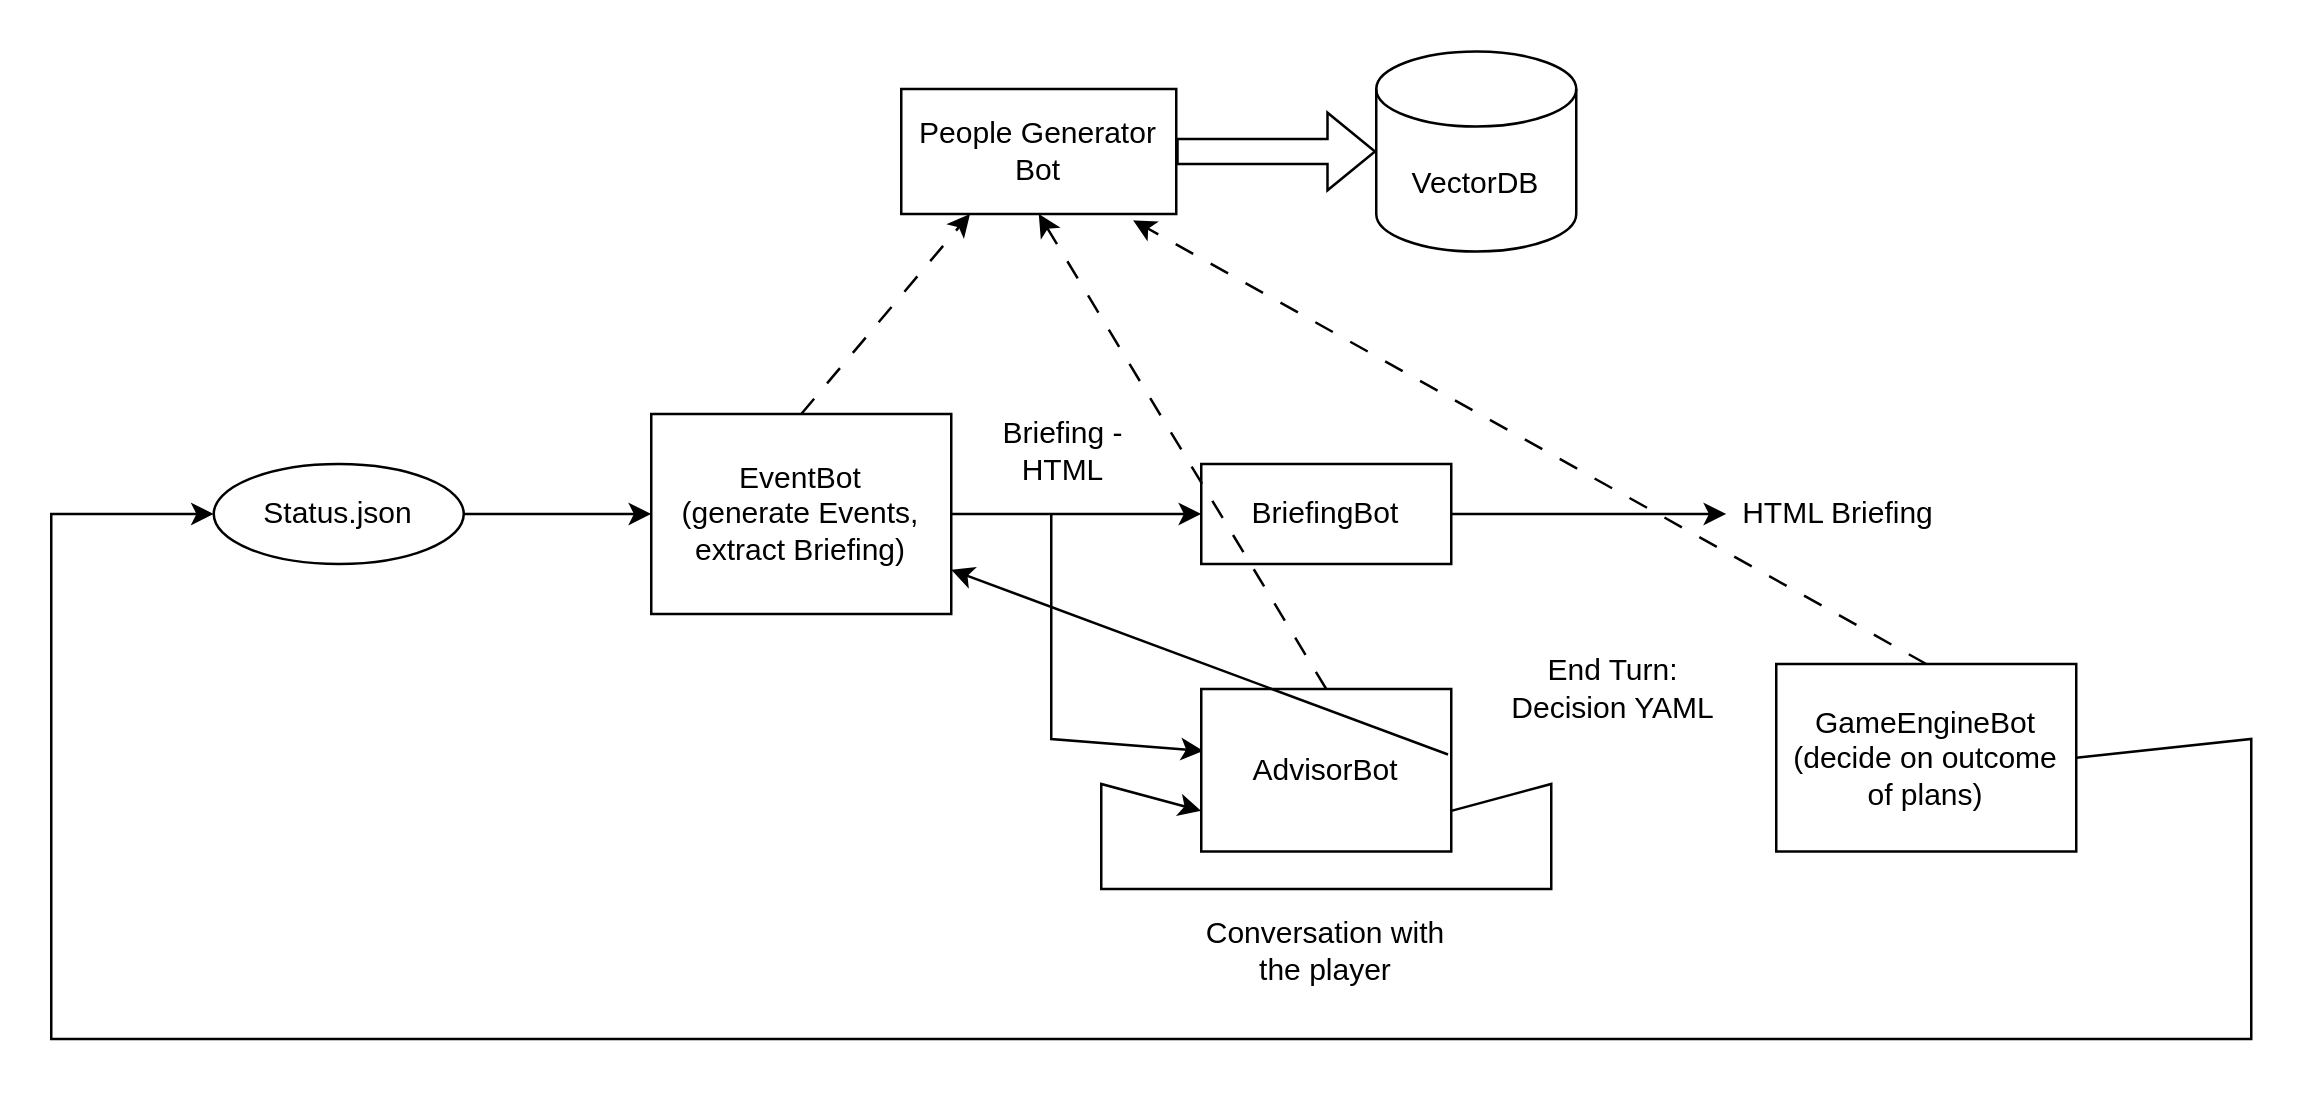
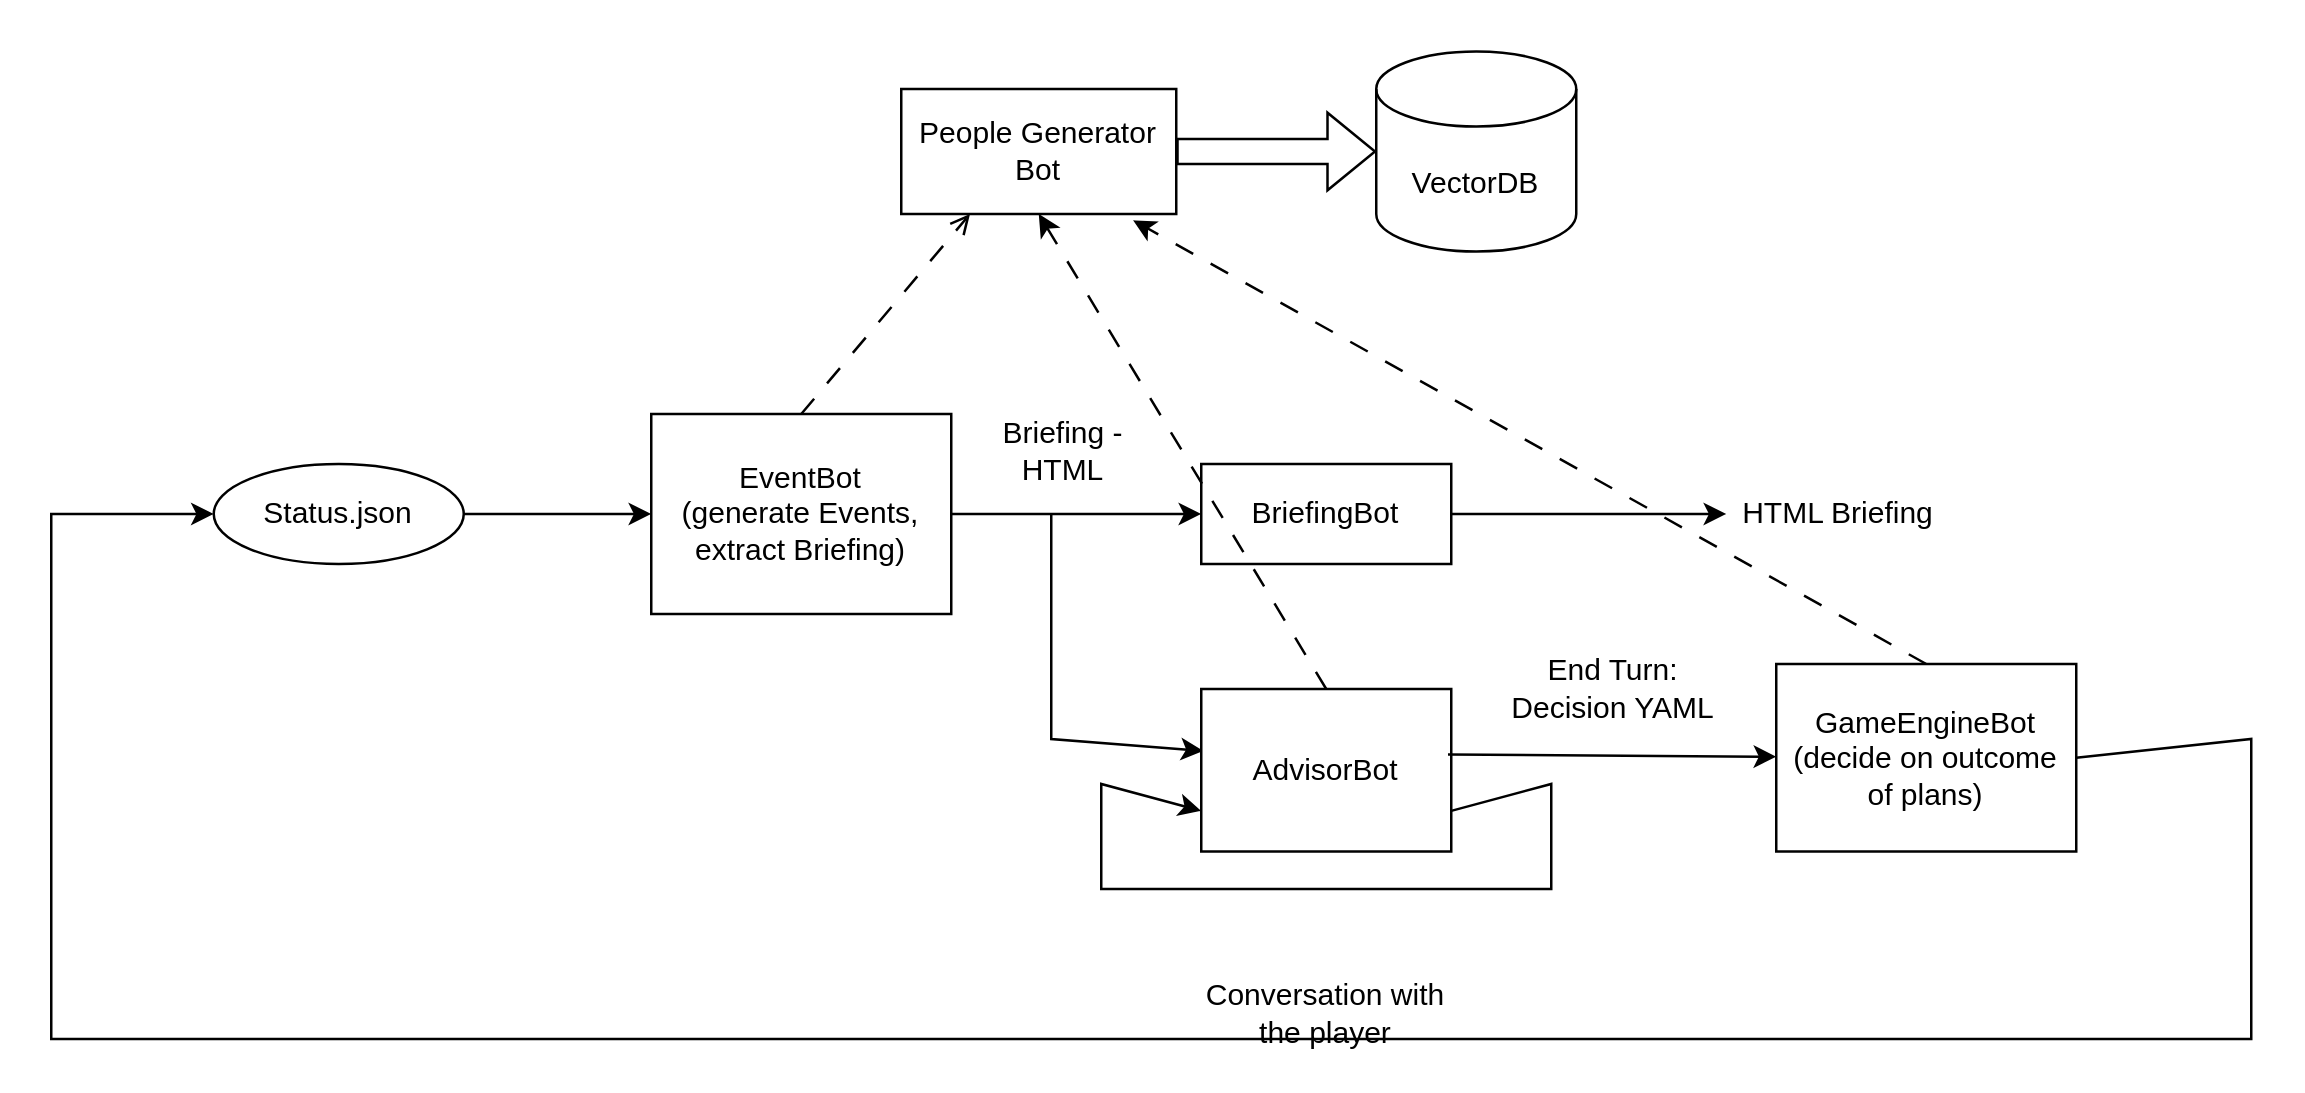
edge "EventBot (generate Events, extract Briefing)" -> "People Generator Bot": arrowhead classic -> open
edge "AdvisorBot" -> "EventBot (generate Events, extract Briefing)": now "AdvisorBot" -> "GameEngineBot (decide on outcome of plans)"
node "Conversation with the player": moved (1326, 951) -> (1326, 1014)
